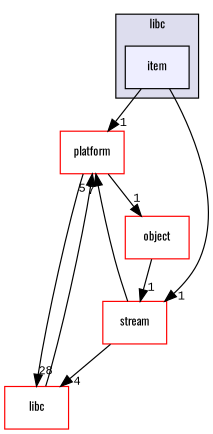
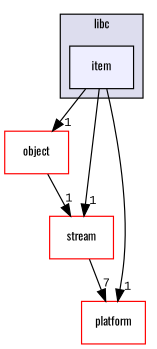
edge "platform" -> "object": now "item" -> "object"
node "libc": removed
